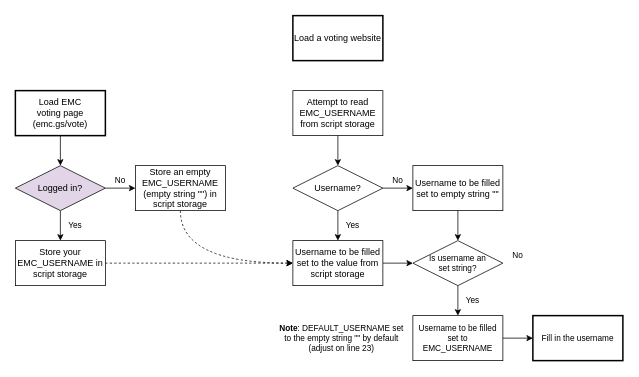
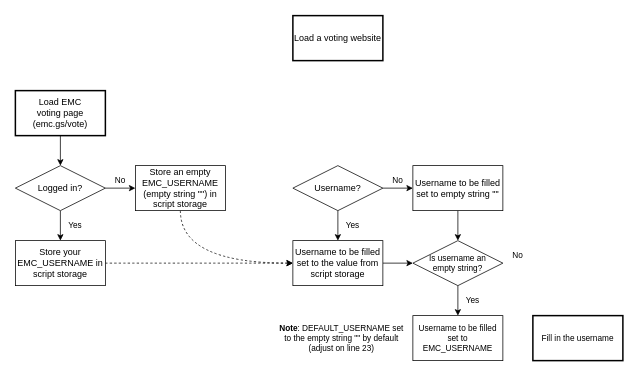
node "Attempt to read EMC_USERNAME from script storage": removed
edge "Attempt to read EMC_USERNAME from script storage" -> "Username?": removed
node "Logged in?": fillcolor #e1d5e7 -> #ffffff
node "Is username an set string?": label "Is username an set string?" -> "Is username an empty string?"
edge "Username to be filled set to EMC_USERNAME" -> "Fill in the username": removed
